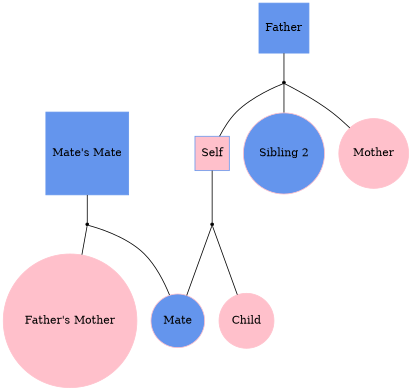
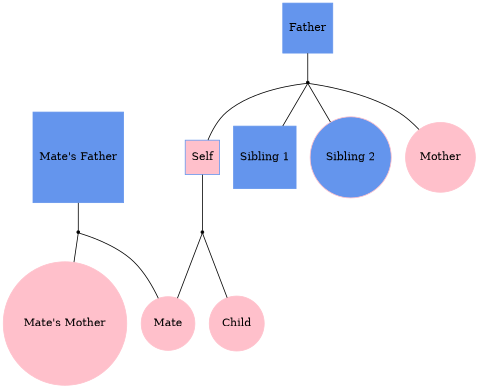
node "Mate's Mate": label "Mate's Mate" -> "Mate's Father"
node "Sibling 1": added
node "Father's Mother": label "Father's Mother" -> "Mate's Mother"
node "Mate": fillcolor cornflowerblue -> pink
